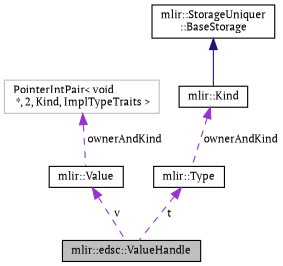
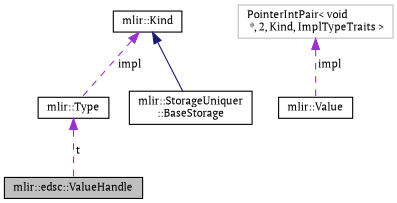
edge "mlir::Kind" -> "mlir::StorageUniquer ::BaseStorage": reversed
edge "mlir::Value" -> "PointerIntPair< void *, 2, Kind, ImplTypeTraits >": label " ownerAndKind" -> " impl"
edge "mlir::Type" -> "mlir::Kind": label " ownerAndKind" -> " impl"
edge "mlir::edsc::ValueHandle" -> "mlir::Value": removed, label "v"
